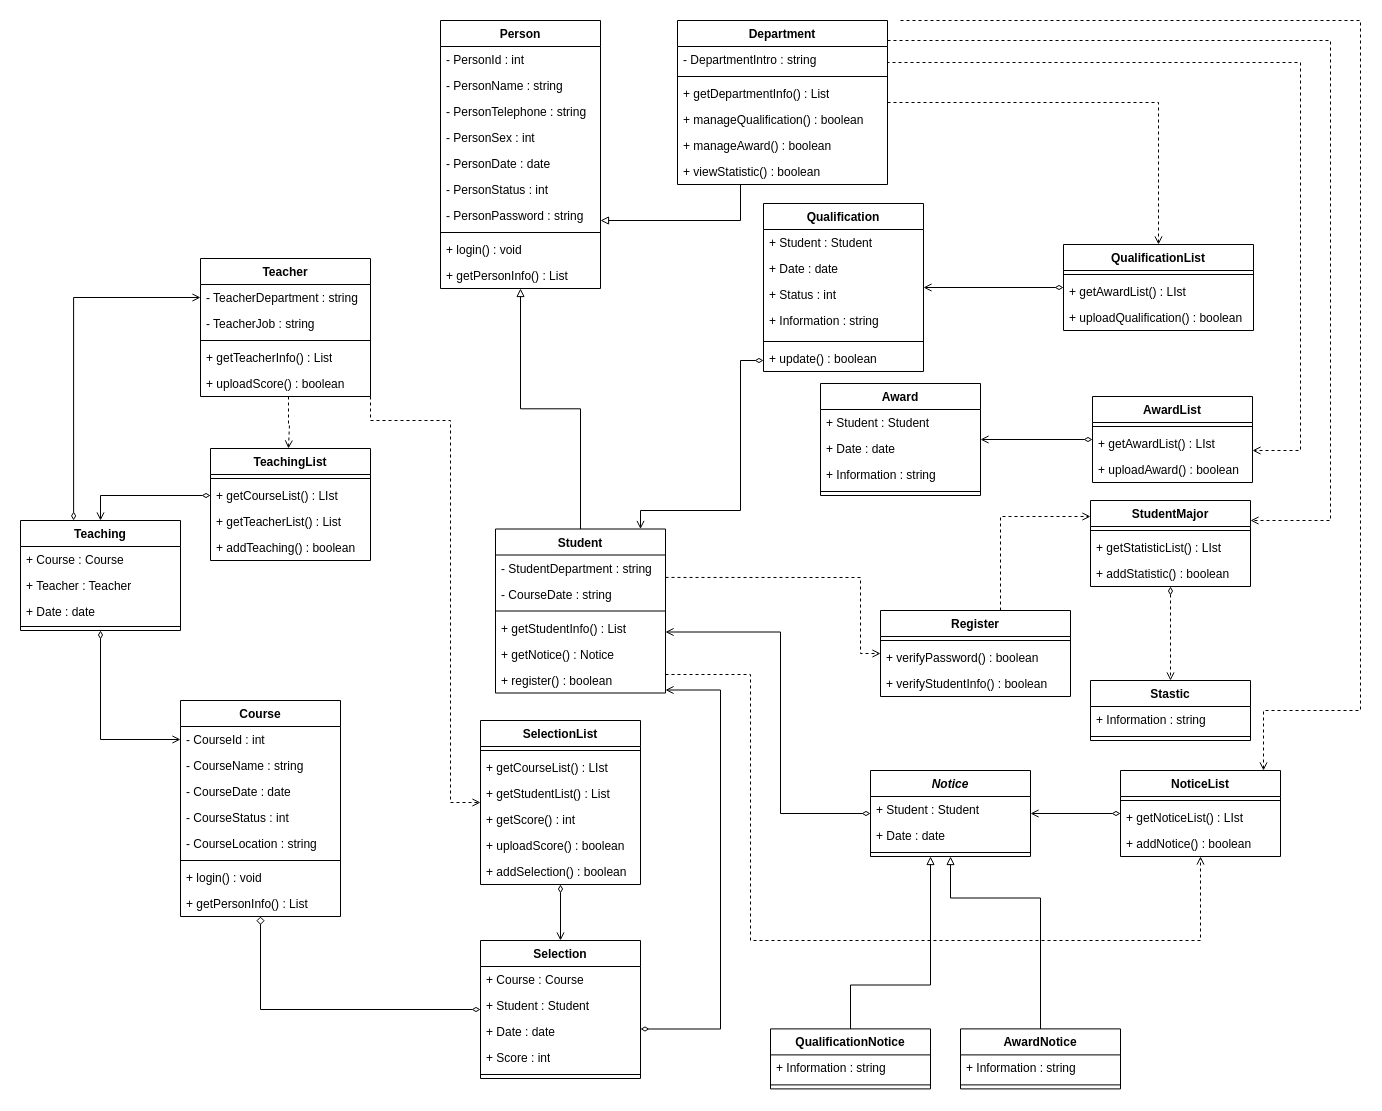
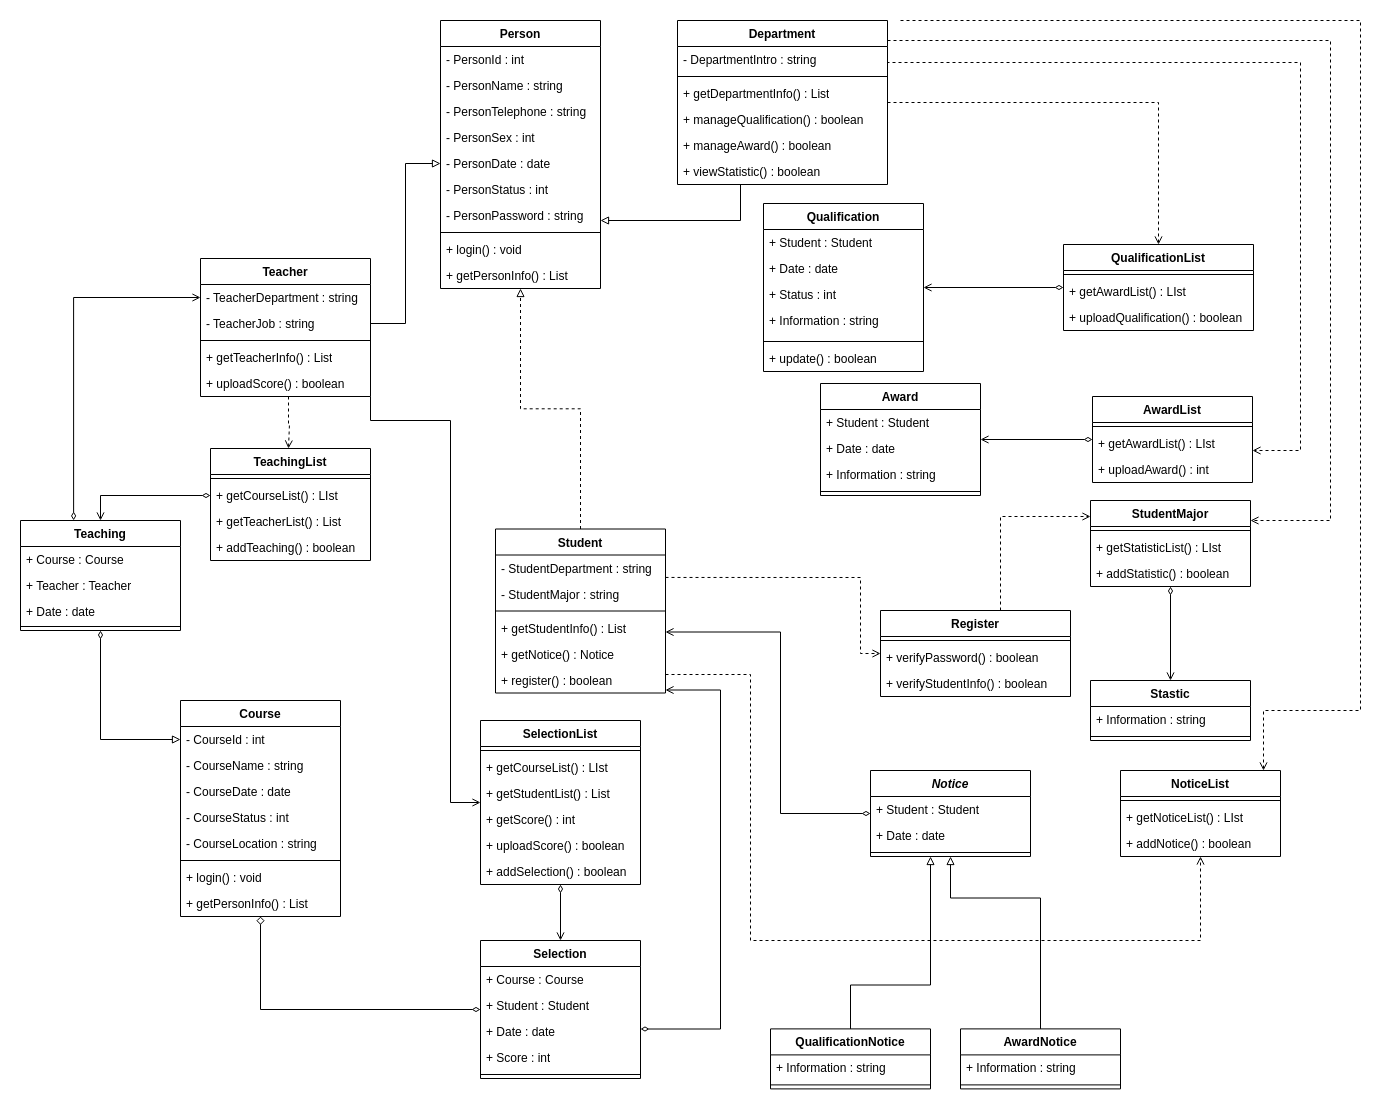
edge "- TeacherJob : string" -> "- PersonDate : date": added
edge "Student" -> "Person": style solid -> dashed
node "+ uploadAward() : boolean": label "+ uploadAward() : boolean" -> "+ uploadAward() : int"
edge "Qualification" -- "Student": removed
edge "Teacher" -> "SelectionList": style dashed -> solid
node "- CourseDate : string": label "- CourseDate : string" -> "- StudentMajor : string"
edge "StudentMajor" -- "Stastic": style dashed -> solid
edge "Teaching" -- "- CourseId : int": arrowhead open -> block
edge "Notice" -- "NoticeList": removed
